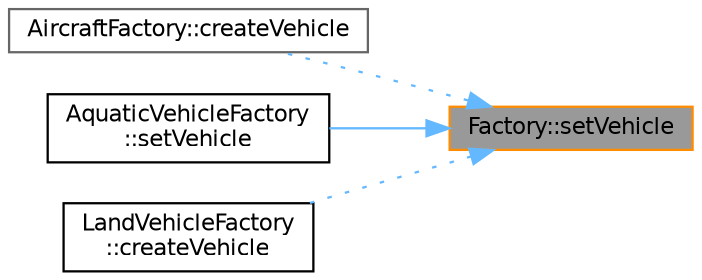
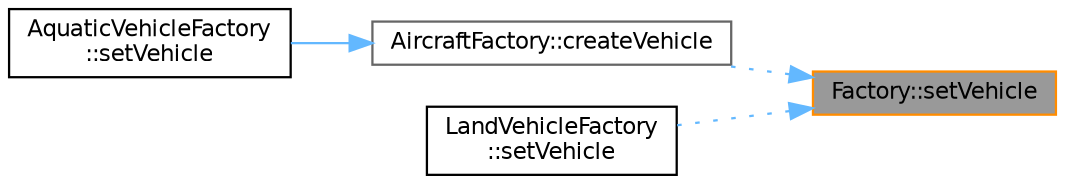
edge "AquaticVehicleFactory ::setVehicle" -> "Factory::setVehicle": now "AquaticVehicleFactory ::setVehicle" -> "AircraftFactory::createVehicle"
node "LandVehicleFactory ::createVehicle": label "LandVehicleFactory ::createVehicle" -> "LandVehicleFactory ::setVehicle"
